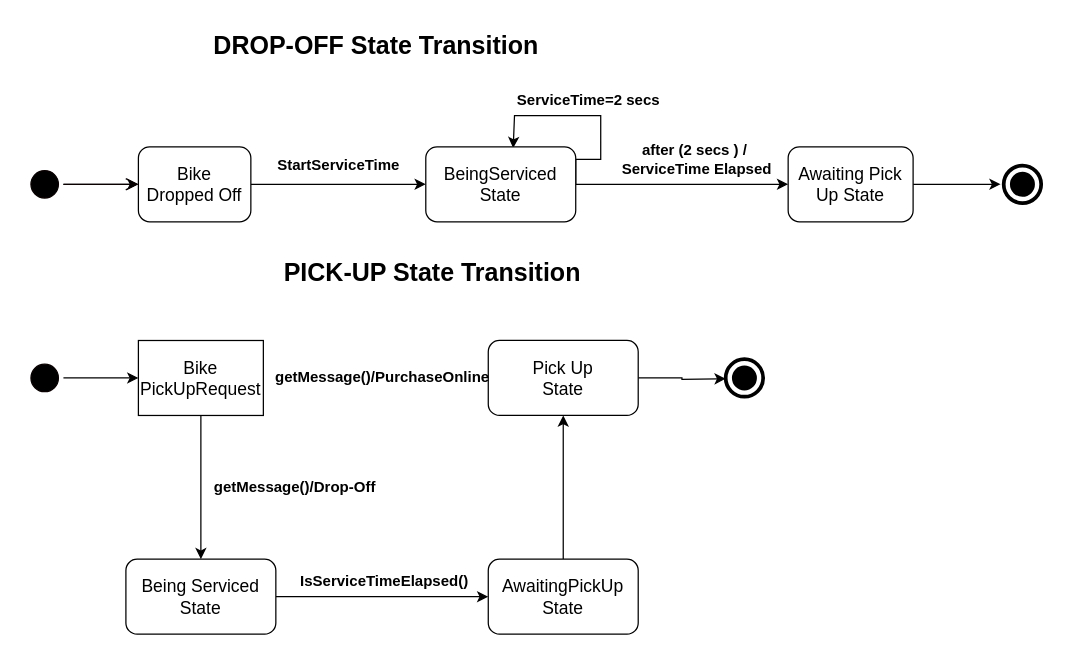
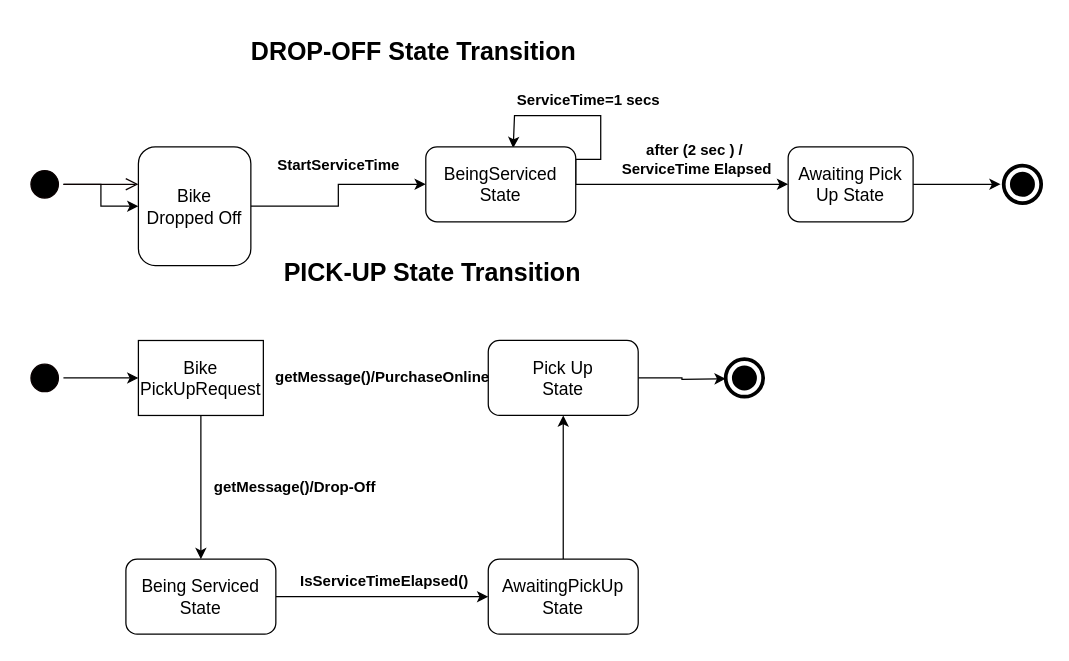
node "DROP-OFF State Transition": moved (376, 44) -> (413, 51)
node "ServiceTime=2 secs": label "ServiceTime=2 secs" -> "ServiceTime=1 secs"
node "after (2 secs ) / ServiceTime Elapsed": label "after (2 secs ) / ServiceTime Elapsed" -> "after (2 sec ) / ServiceTime Elapsed"
node "Bike Dropped Off": size 113x75 -> 113x119
